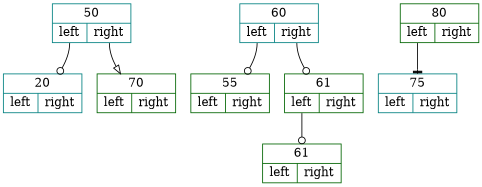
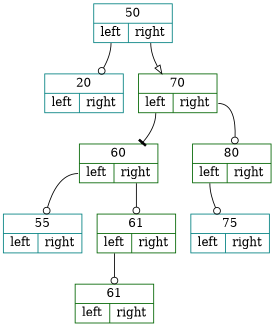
node "60": color teal -> darkgreen
edge "80" -> "75": arrowhead tee -> odot
node "55": color darkgreen -> teal
edge "70" -> "80": added
edge "70" -> "60": added
